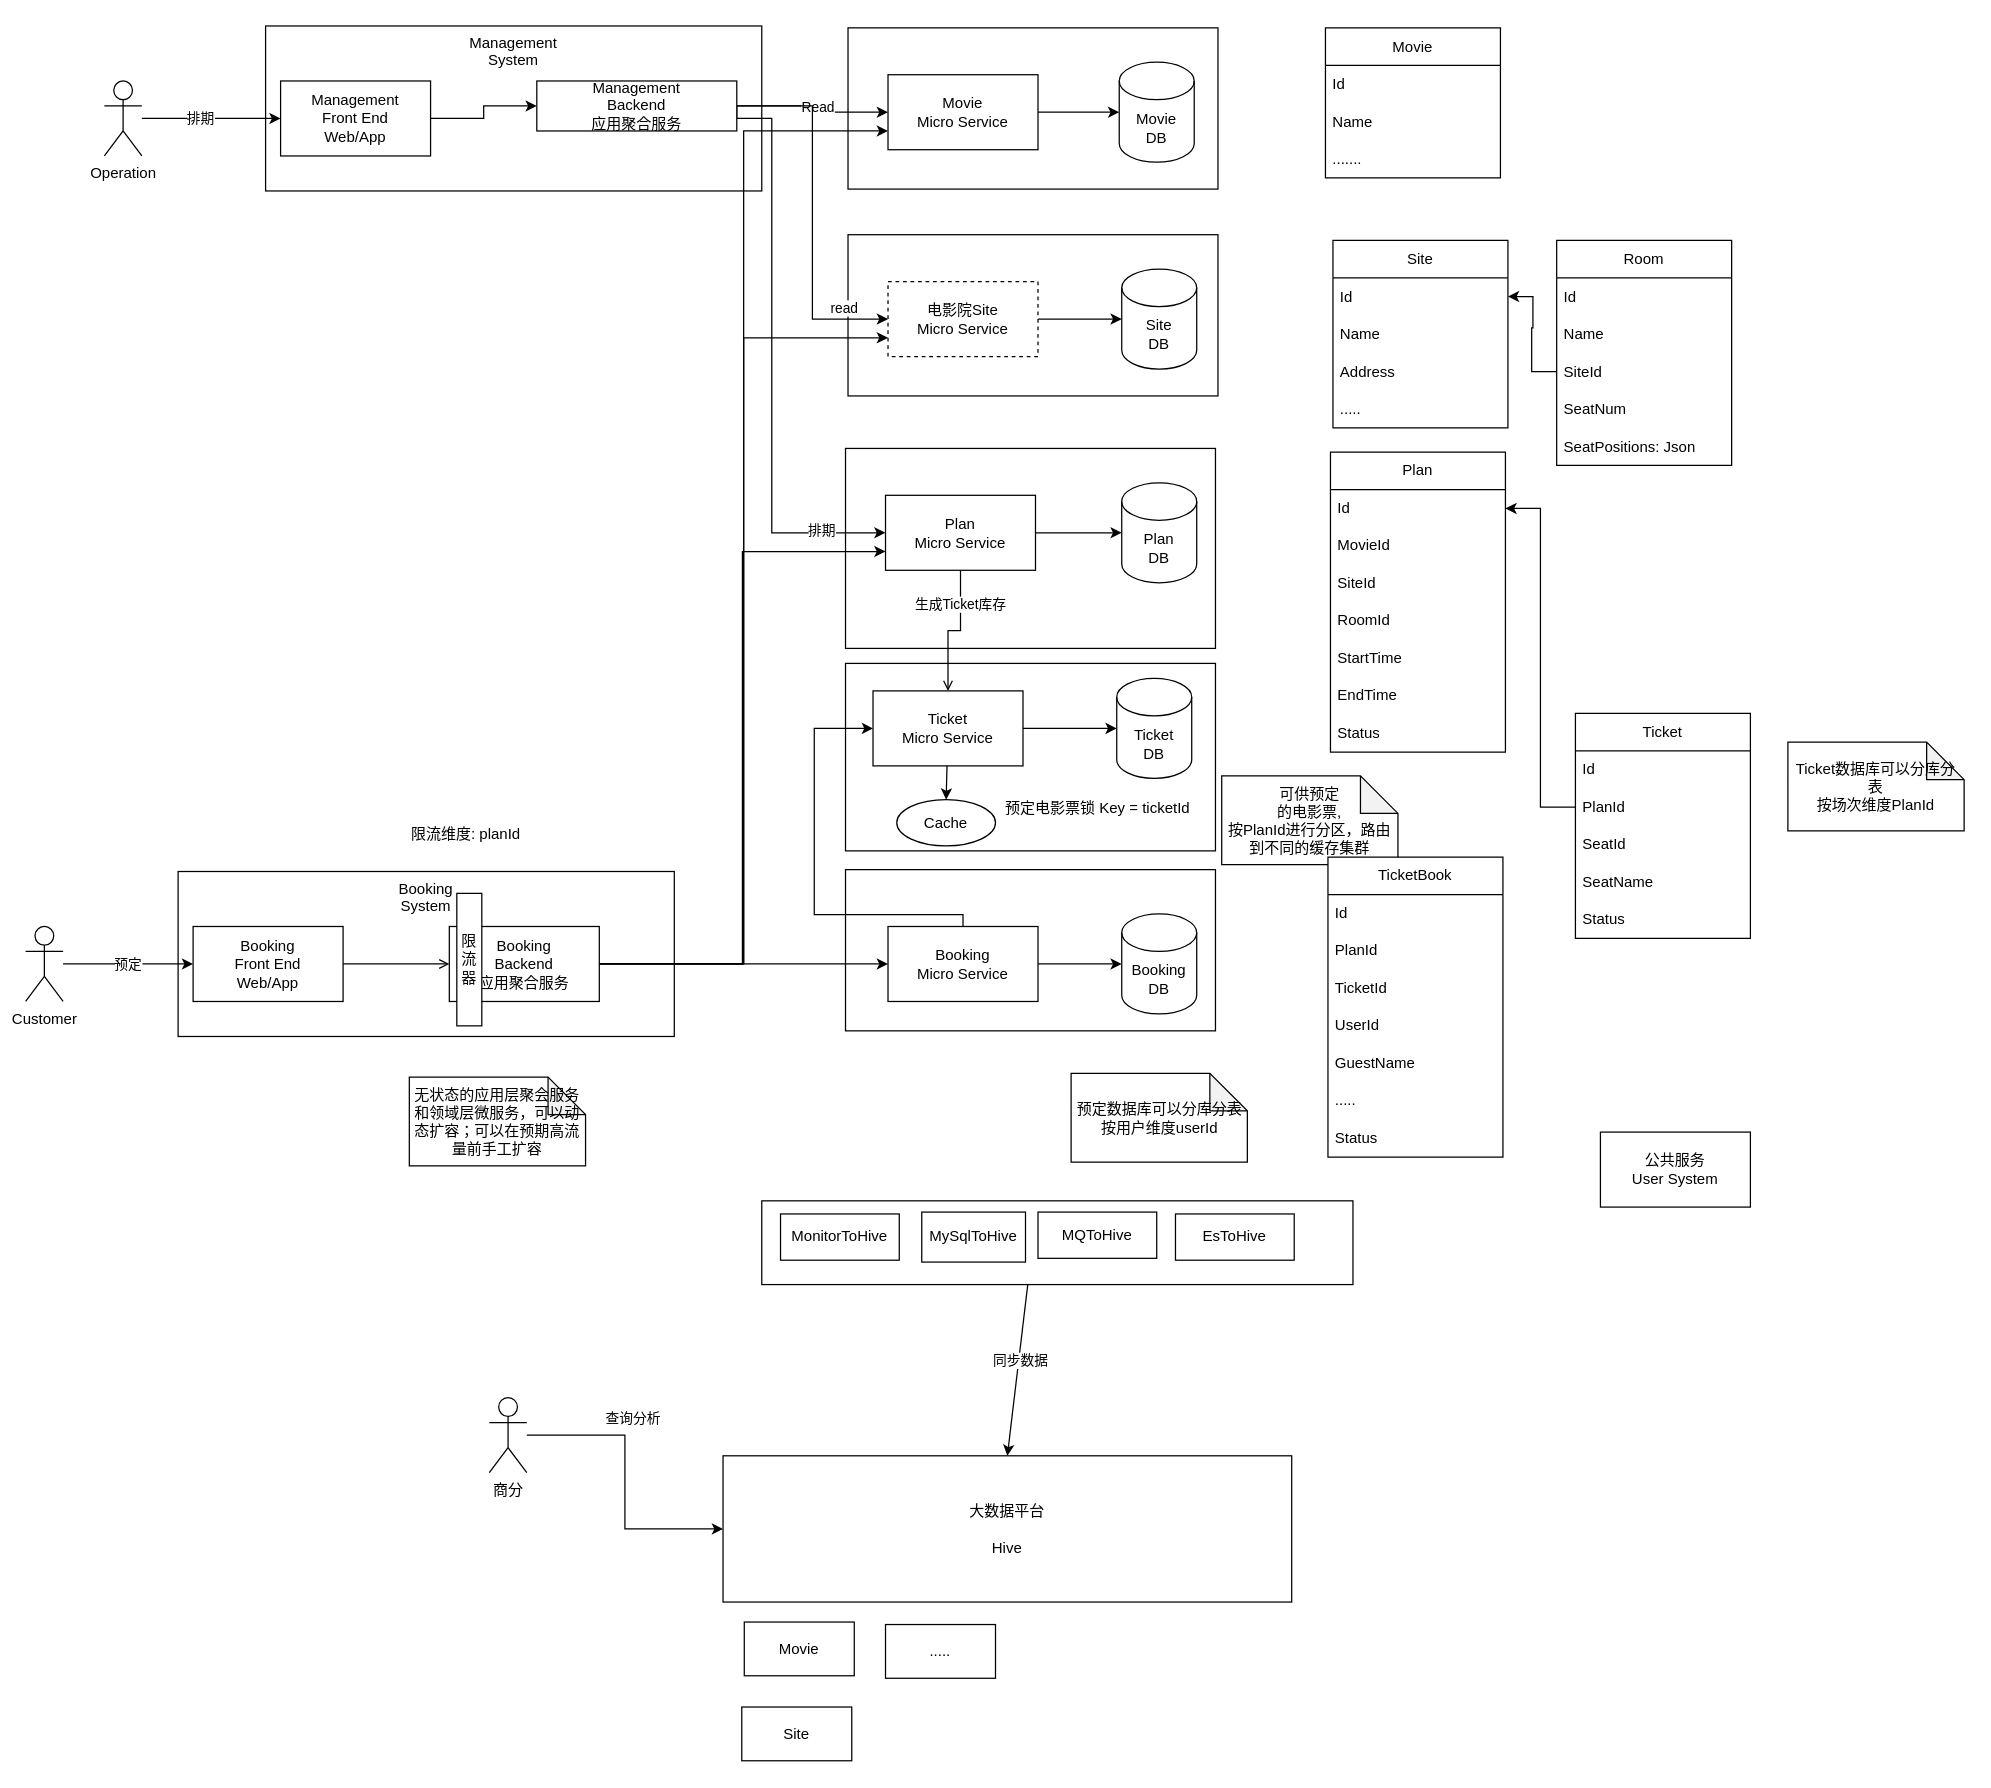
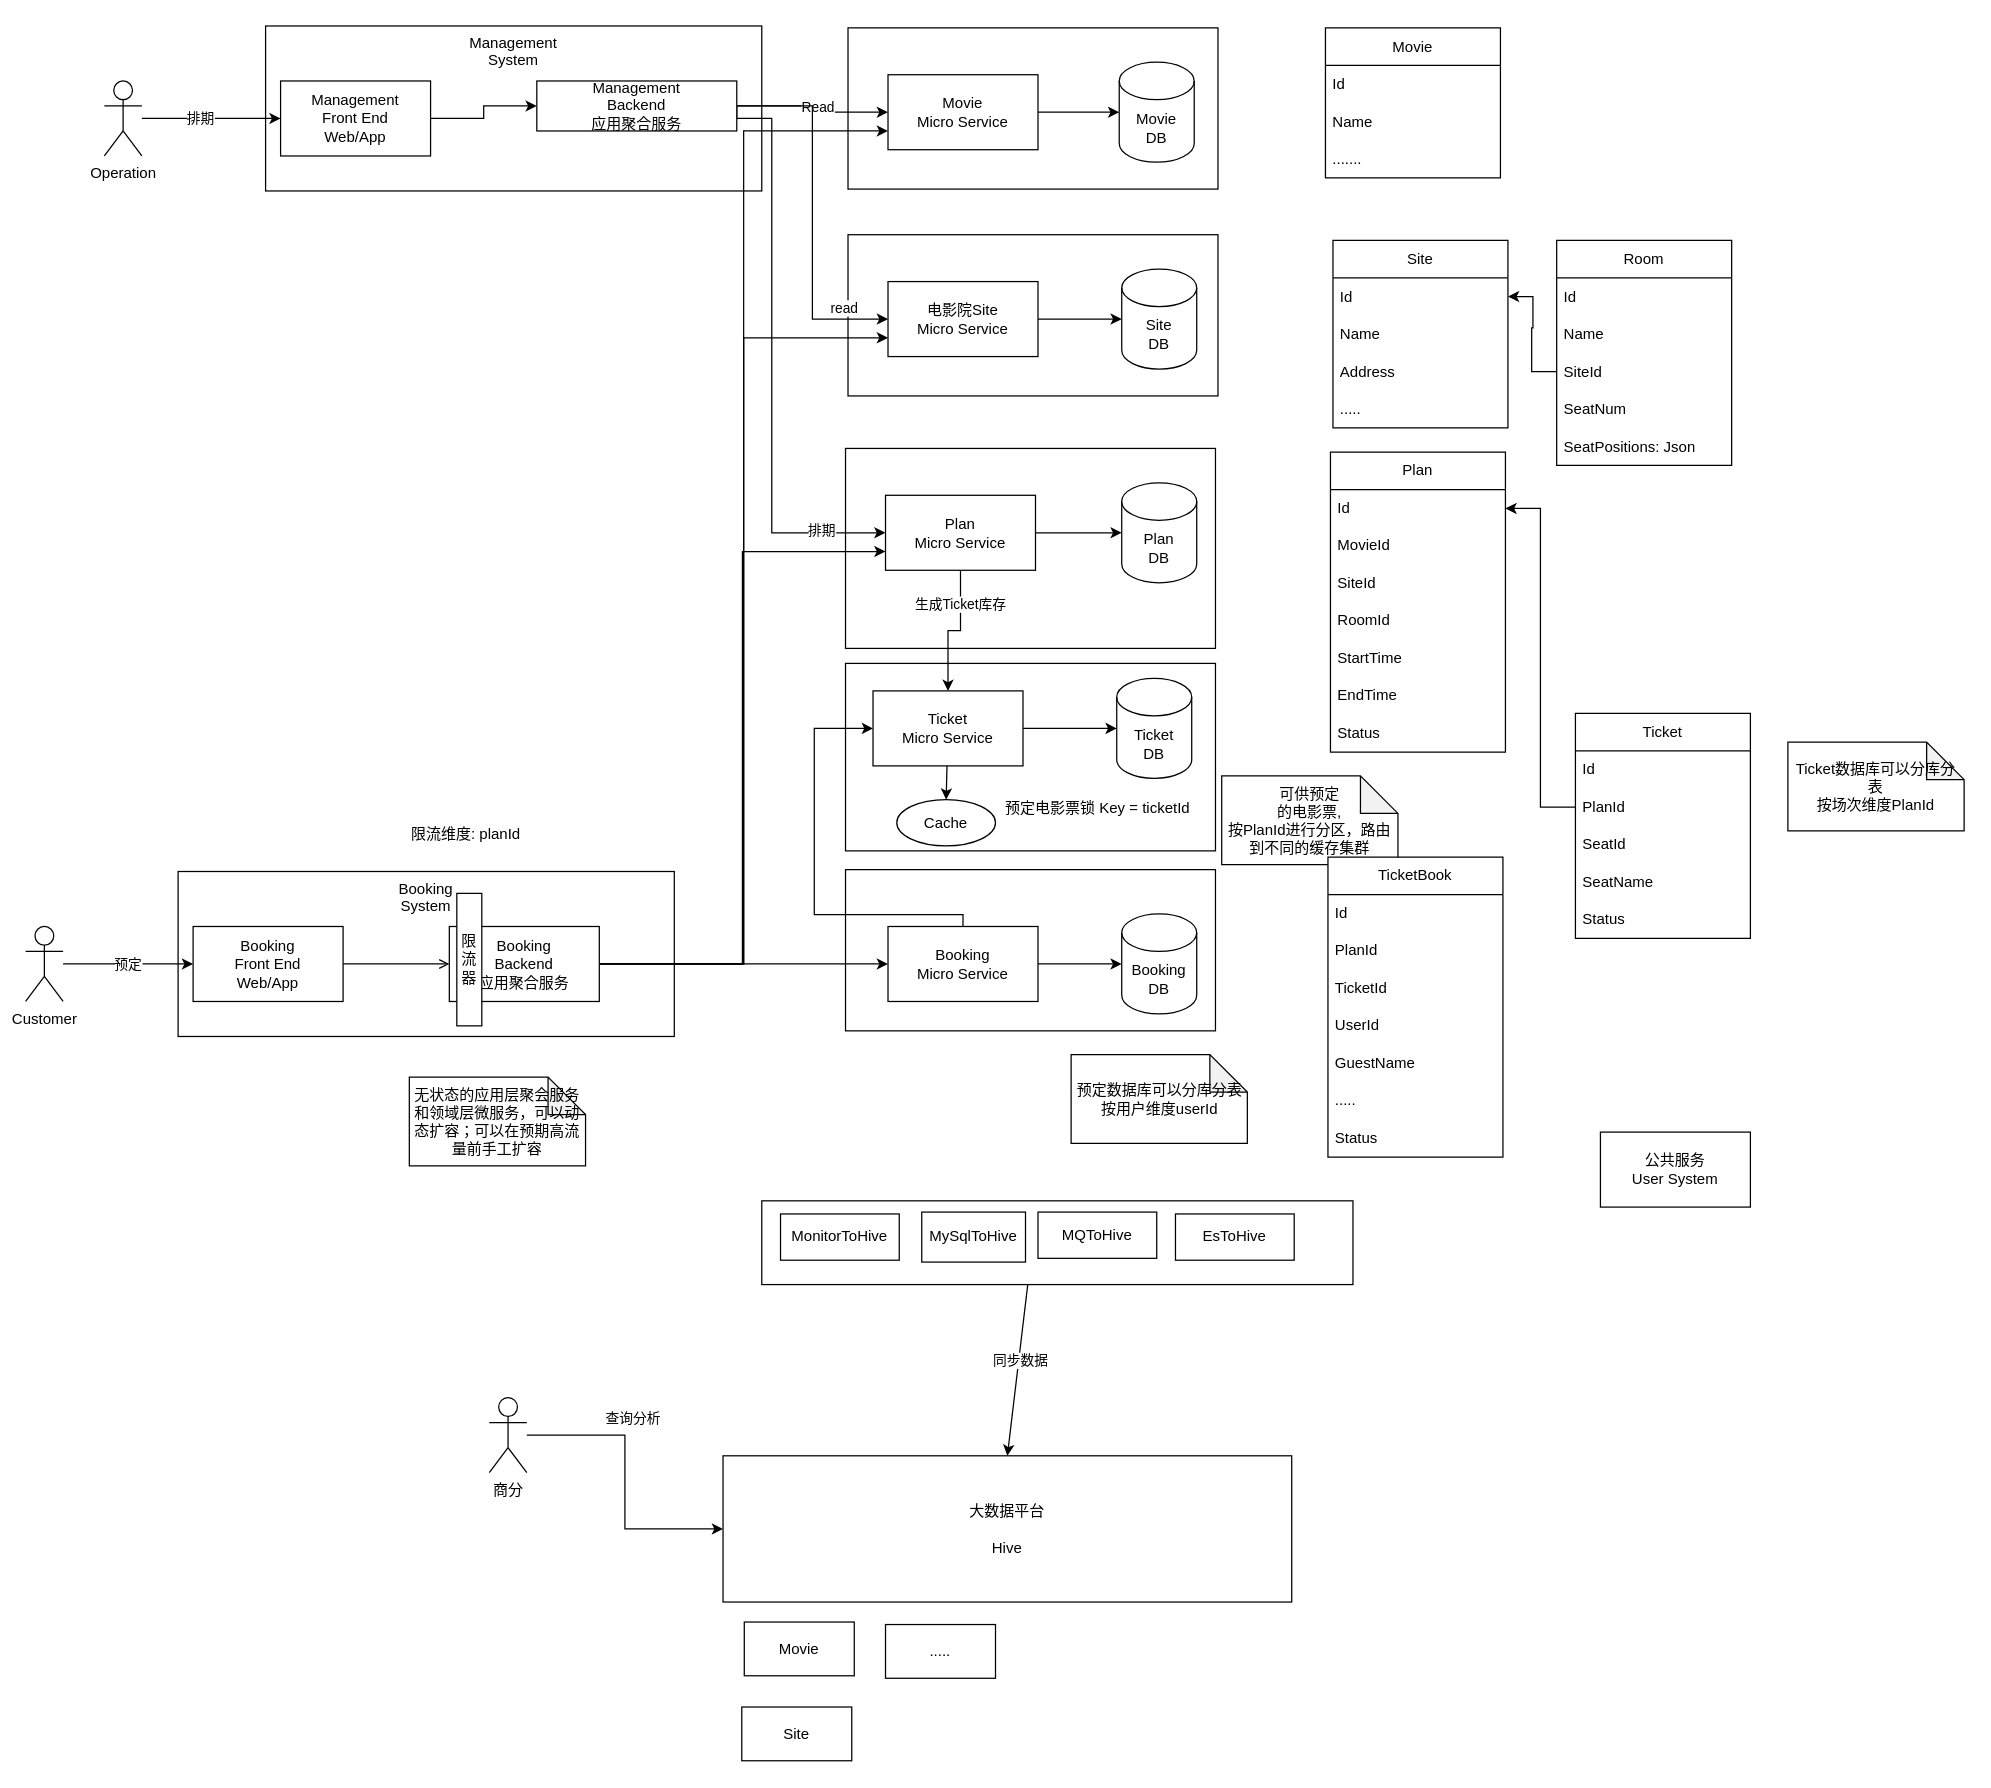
node "电影院Site Micro Service": style dashed -> solid
edge "Plan Micro Service" -> "Ticket Micro Service": arrowhead open -> classic
node "预定数据库可以分库分表 按用户维度userId": moved (1159, 1118) -> (1159, 1099)
